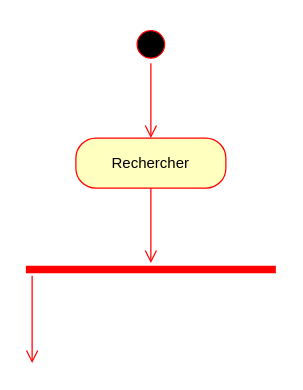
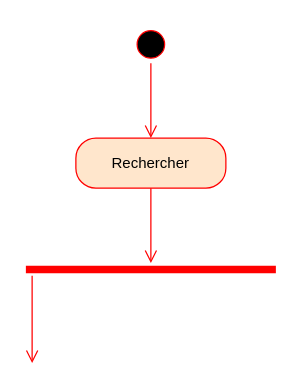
node "Rechercher": fillcolor #ffffc0 -> #ffe6cc
